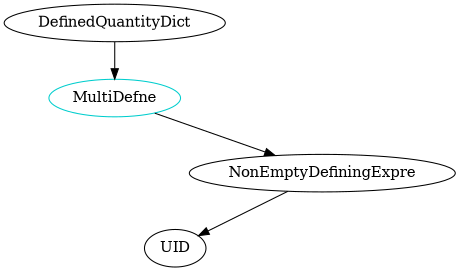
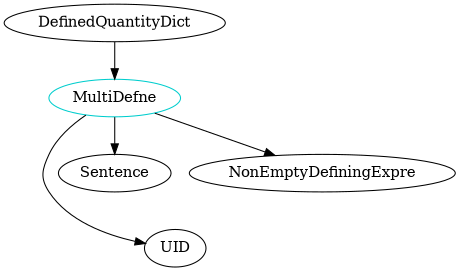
node "Sentence": added
edge "NonEmptyDefiningExpre" -> "UID": now "MultiDefne" -> "UID"
